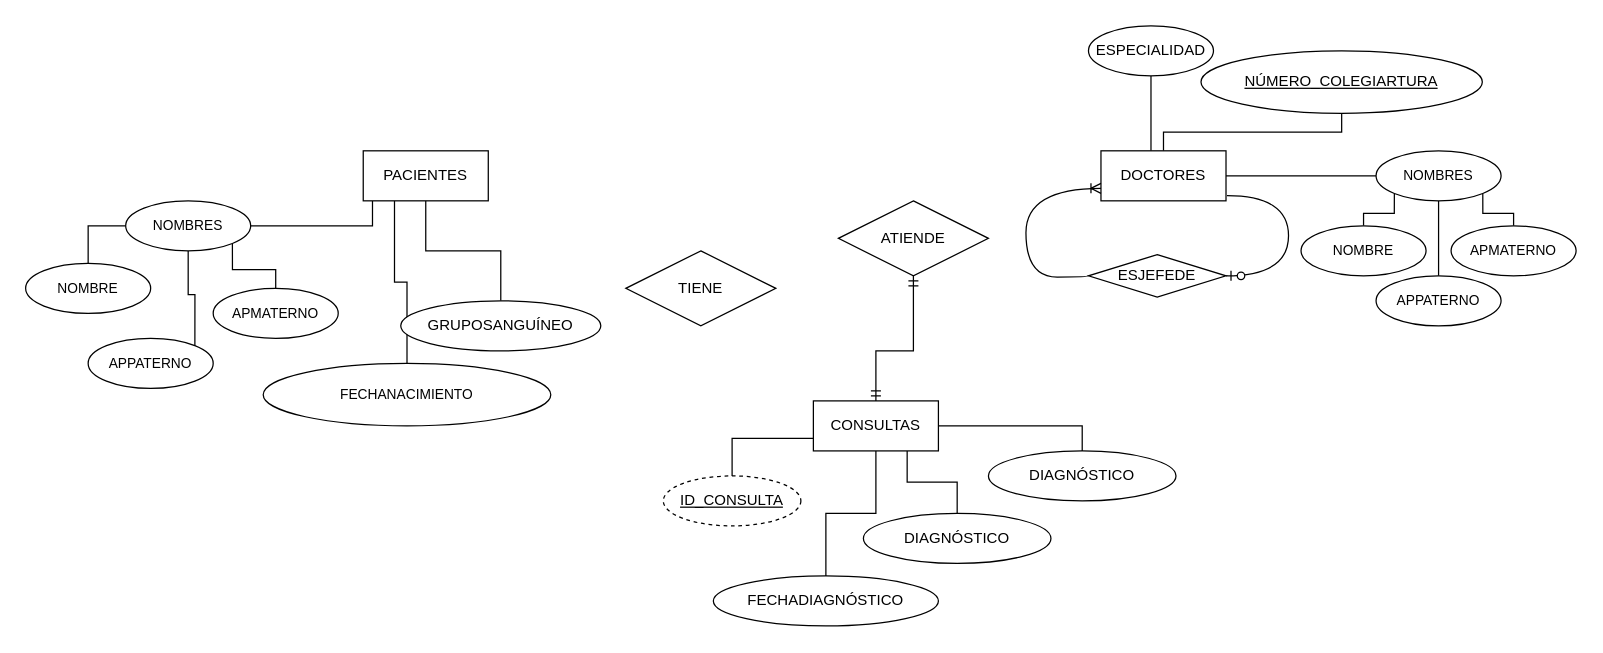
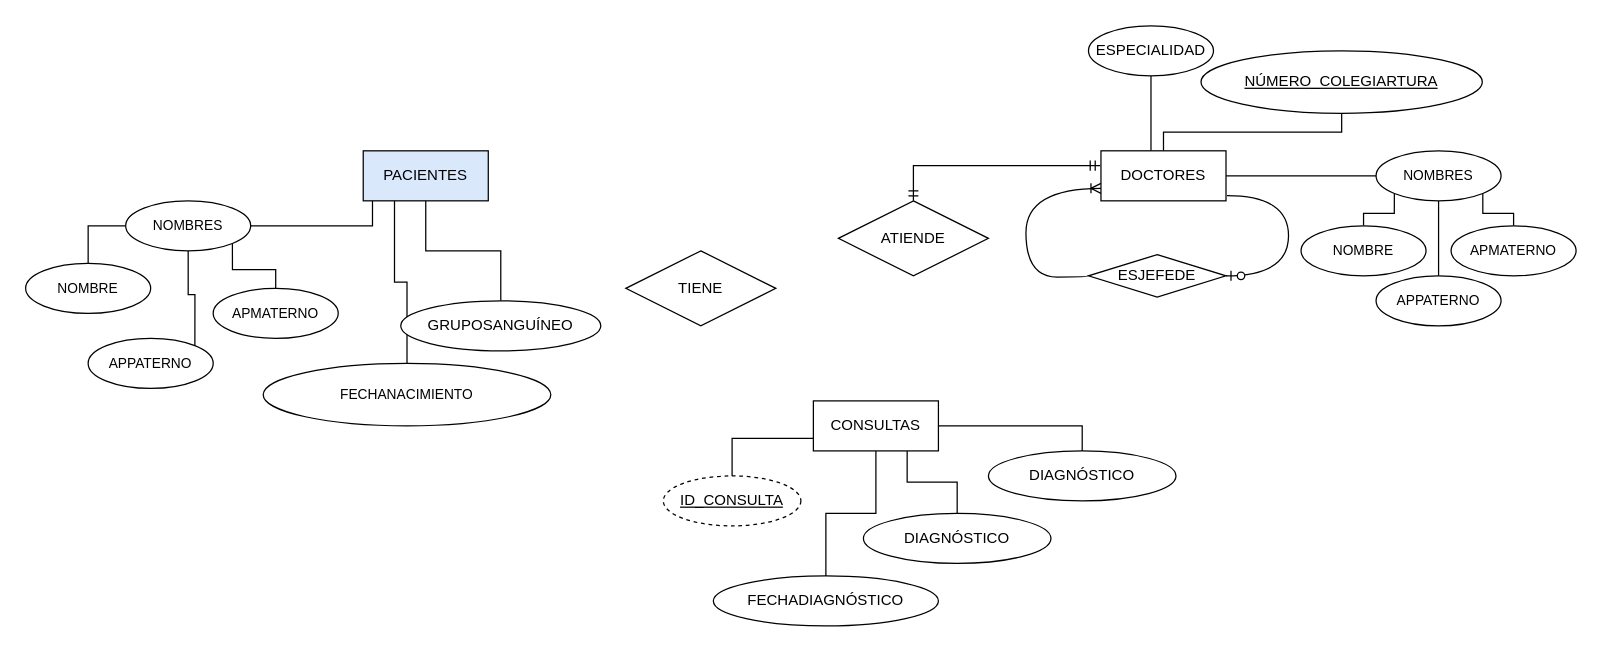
edge "DOCTORES" -- "ATIENDE": added
node "PACIENTES": fillcolor #ffffff -> #dae8fc
edge "ATIENDE" -- "CONSULTAS": removed
